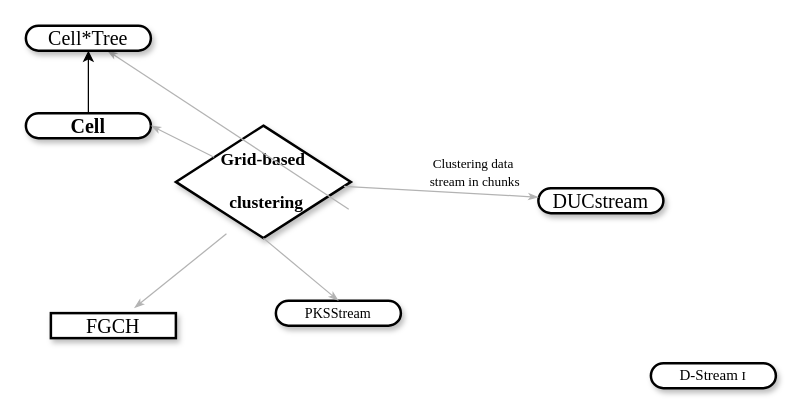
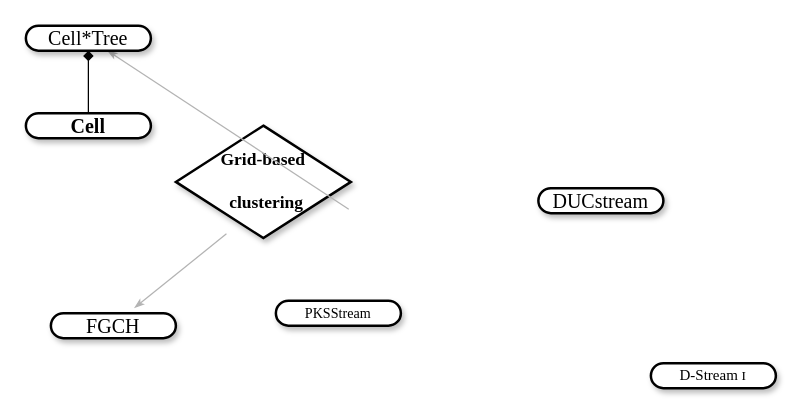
edge "Cell" -> "Cell*Tree": arrowhead classic -> diamond
edge "Grid-based clustering" -> "Cell": removed
edge "Grid-based clustering" -> "DUCstream": removed, label "Clustering data stream in chunks"
edge "Grid-based clustering" -> "PKSStream": removed
node "FGCH": shape rectangle -> rounded rectangle
